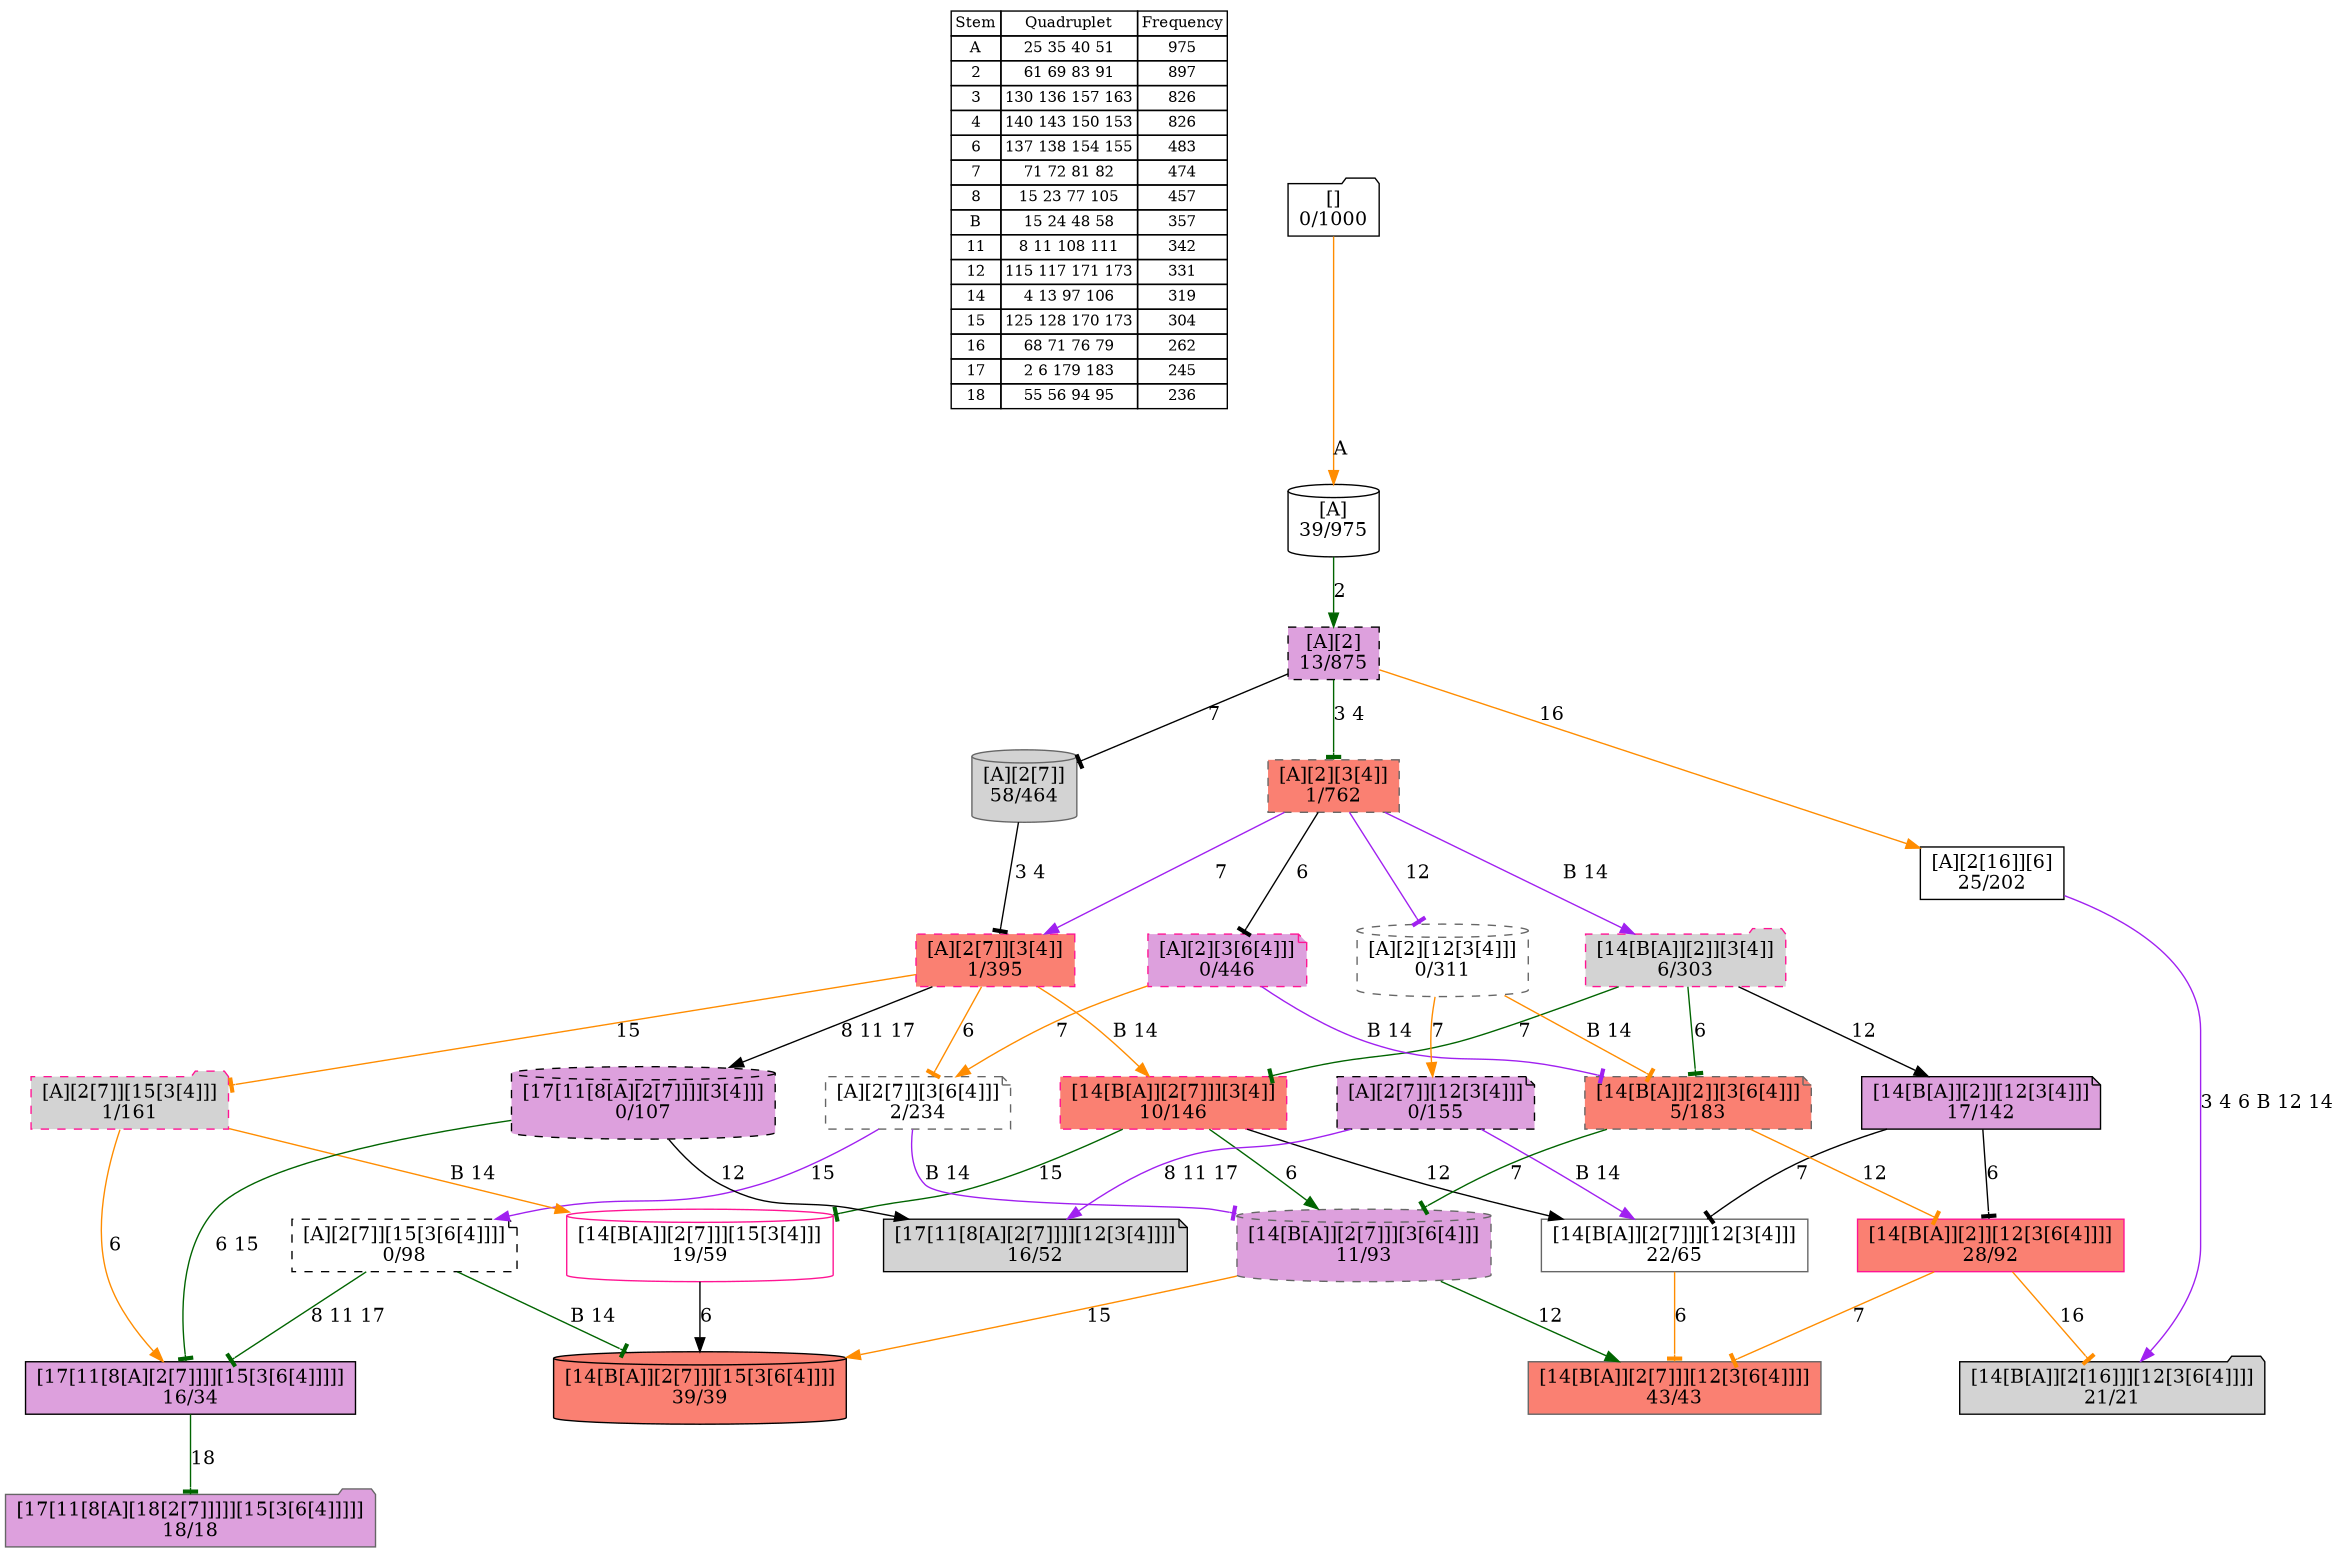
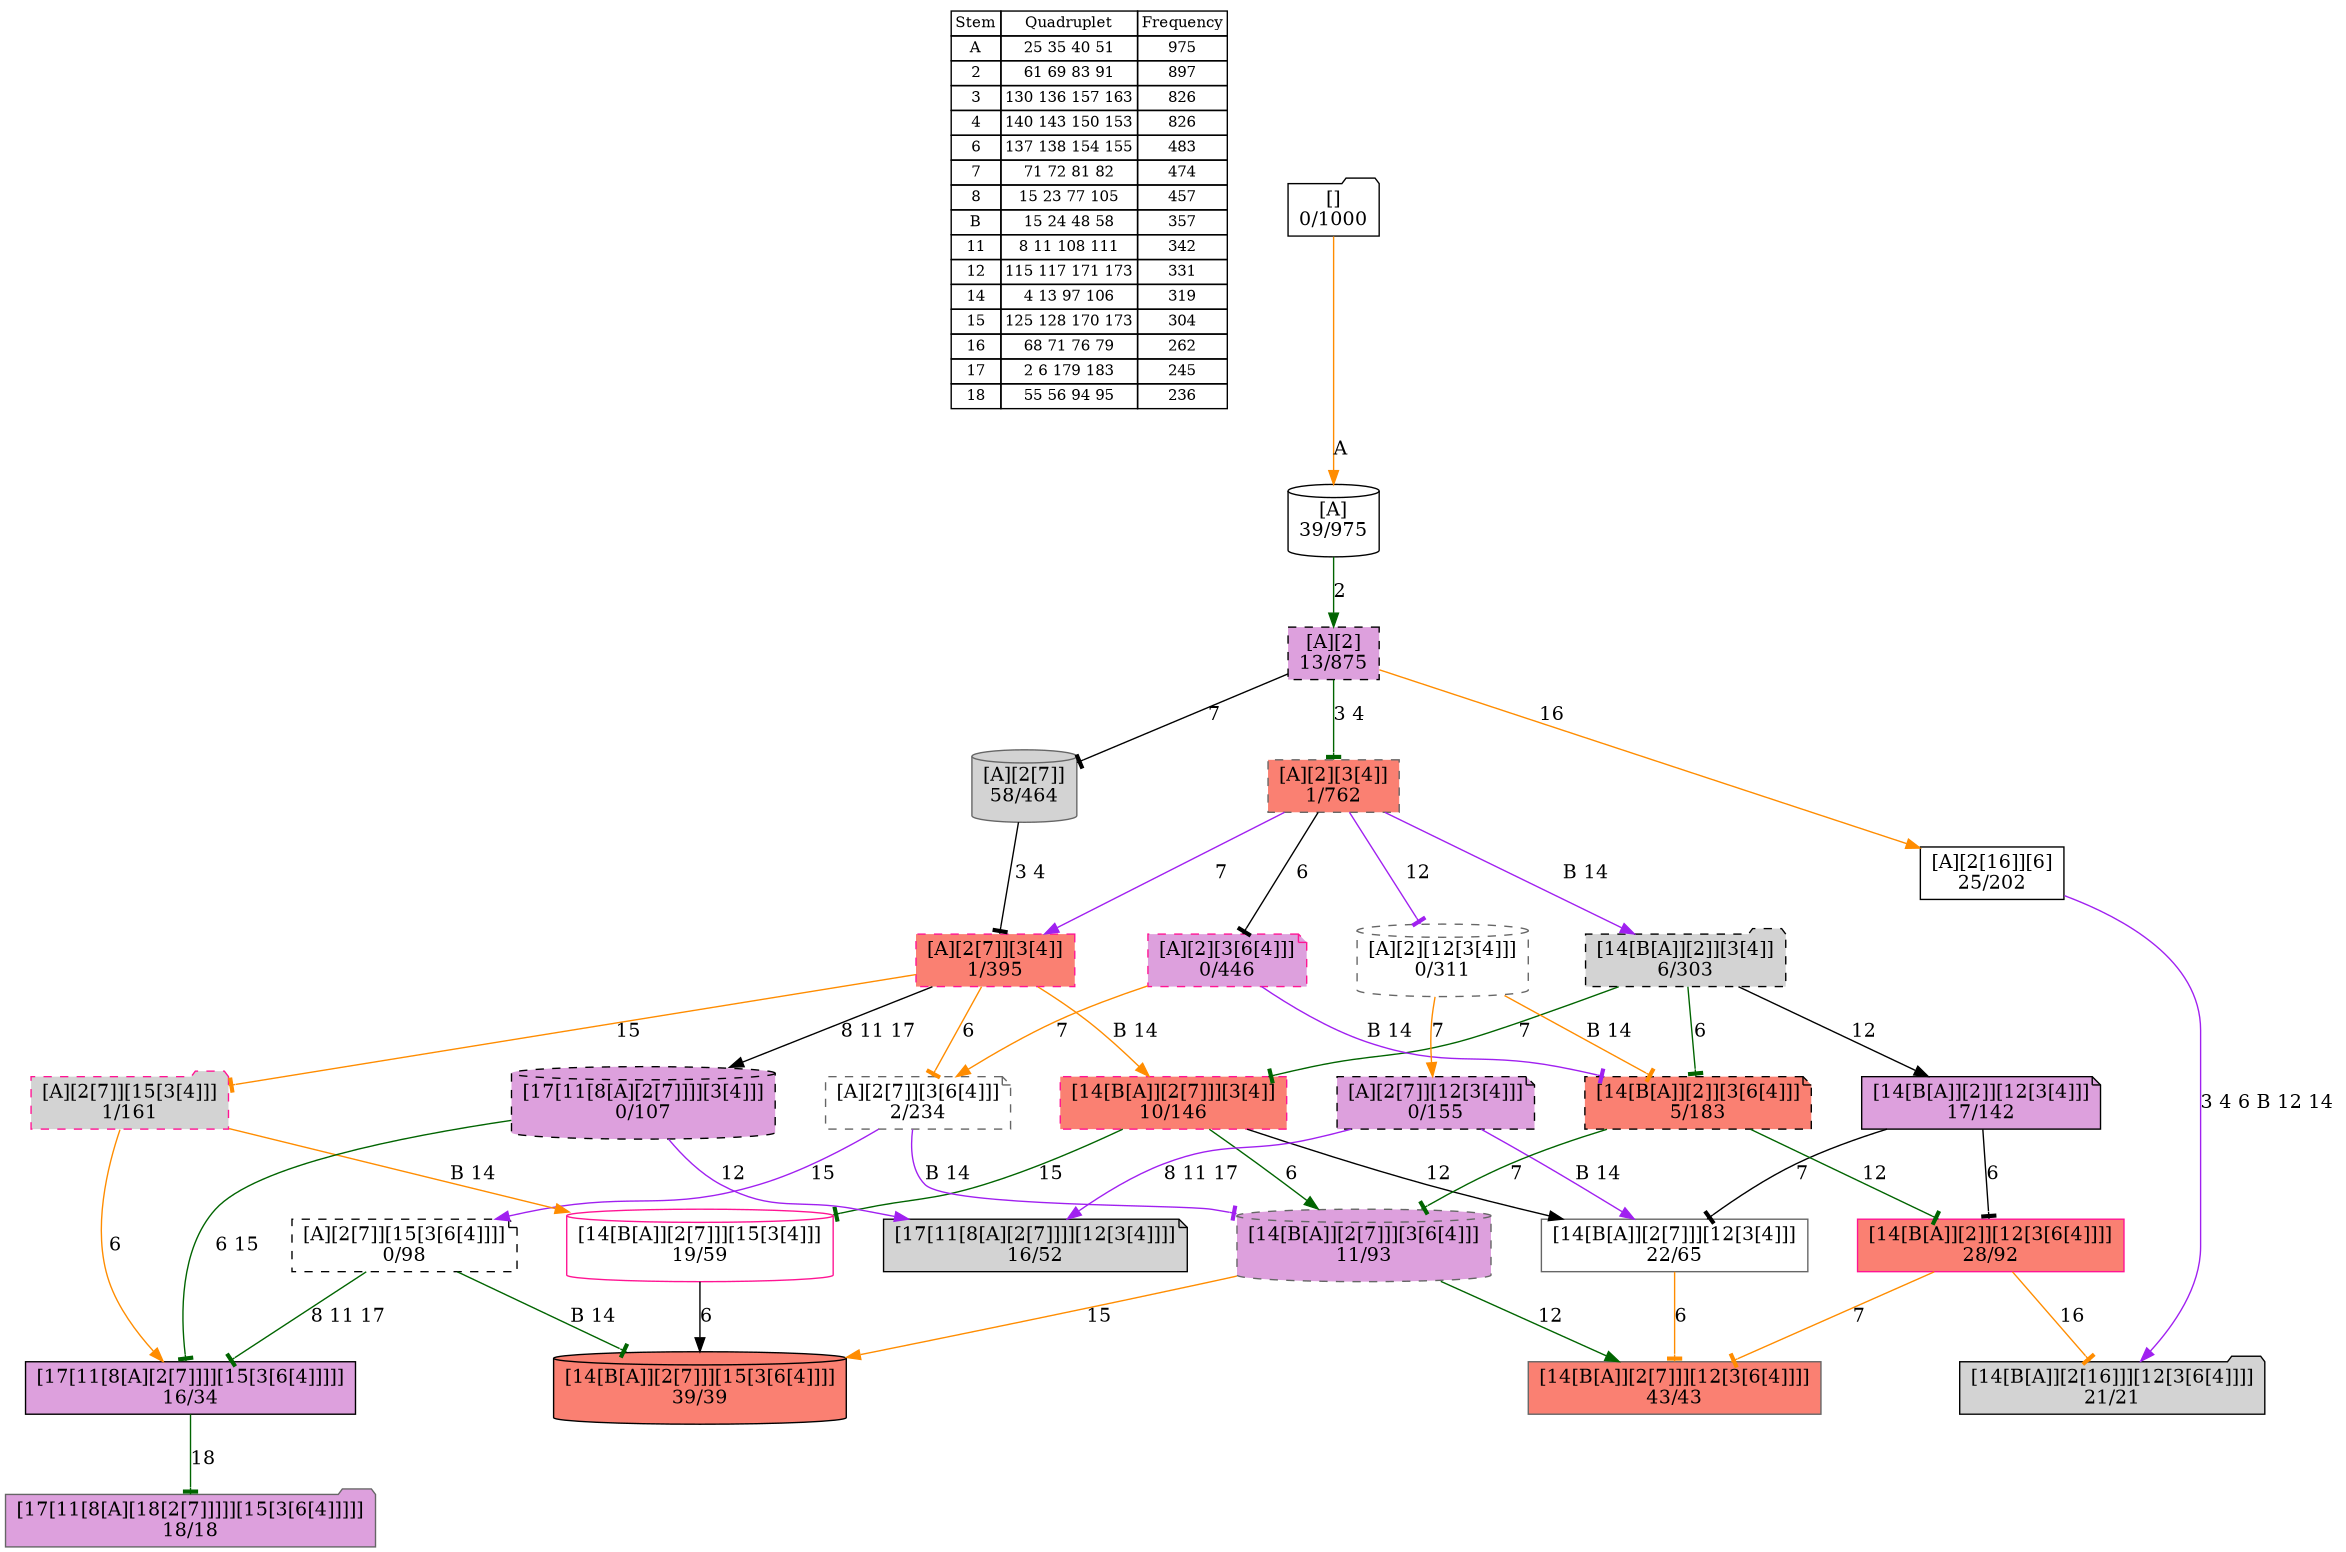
node "[14[B[A]][2]][3[4]] 6/303": color deeppink -> black
node "[14[B[A]][2]][3[6[4]]] 5/183": color gray40 -> black
edge "[14[B[A]][2]][3[6[4]]] 5/183" -> "[14[B[A]][2]][12[3[6[4]]]] 28/92": color darkorange -> darkgreen
edge "[17[11[8[A][2[7]]]][3[4]]] 0/107" -> "[17[11[8[A][2[7]]]][12[3[4]]]] 16/52": color black -> purple
